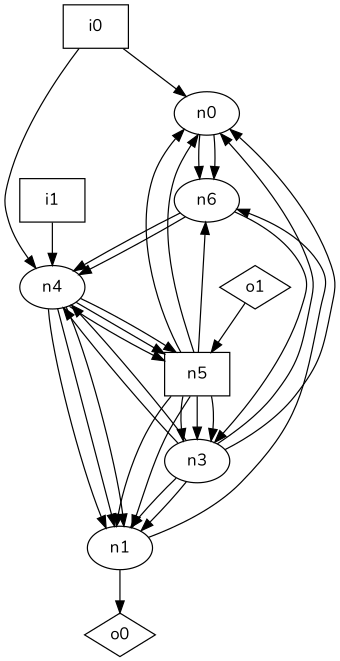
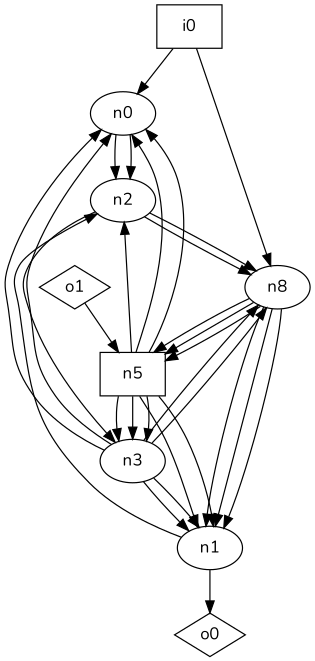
node "i1": removed
node "n6": label "n6" -> "n2"
node "n4": label "n4" -> "n8"
